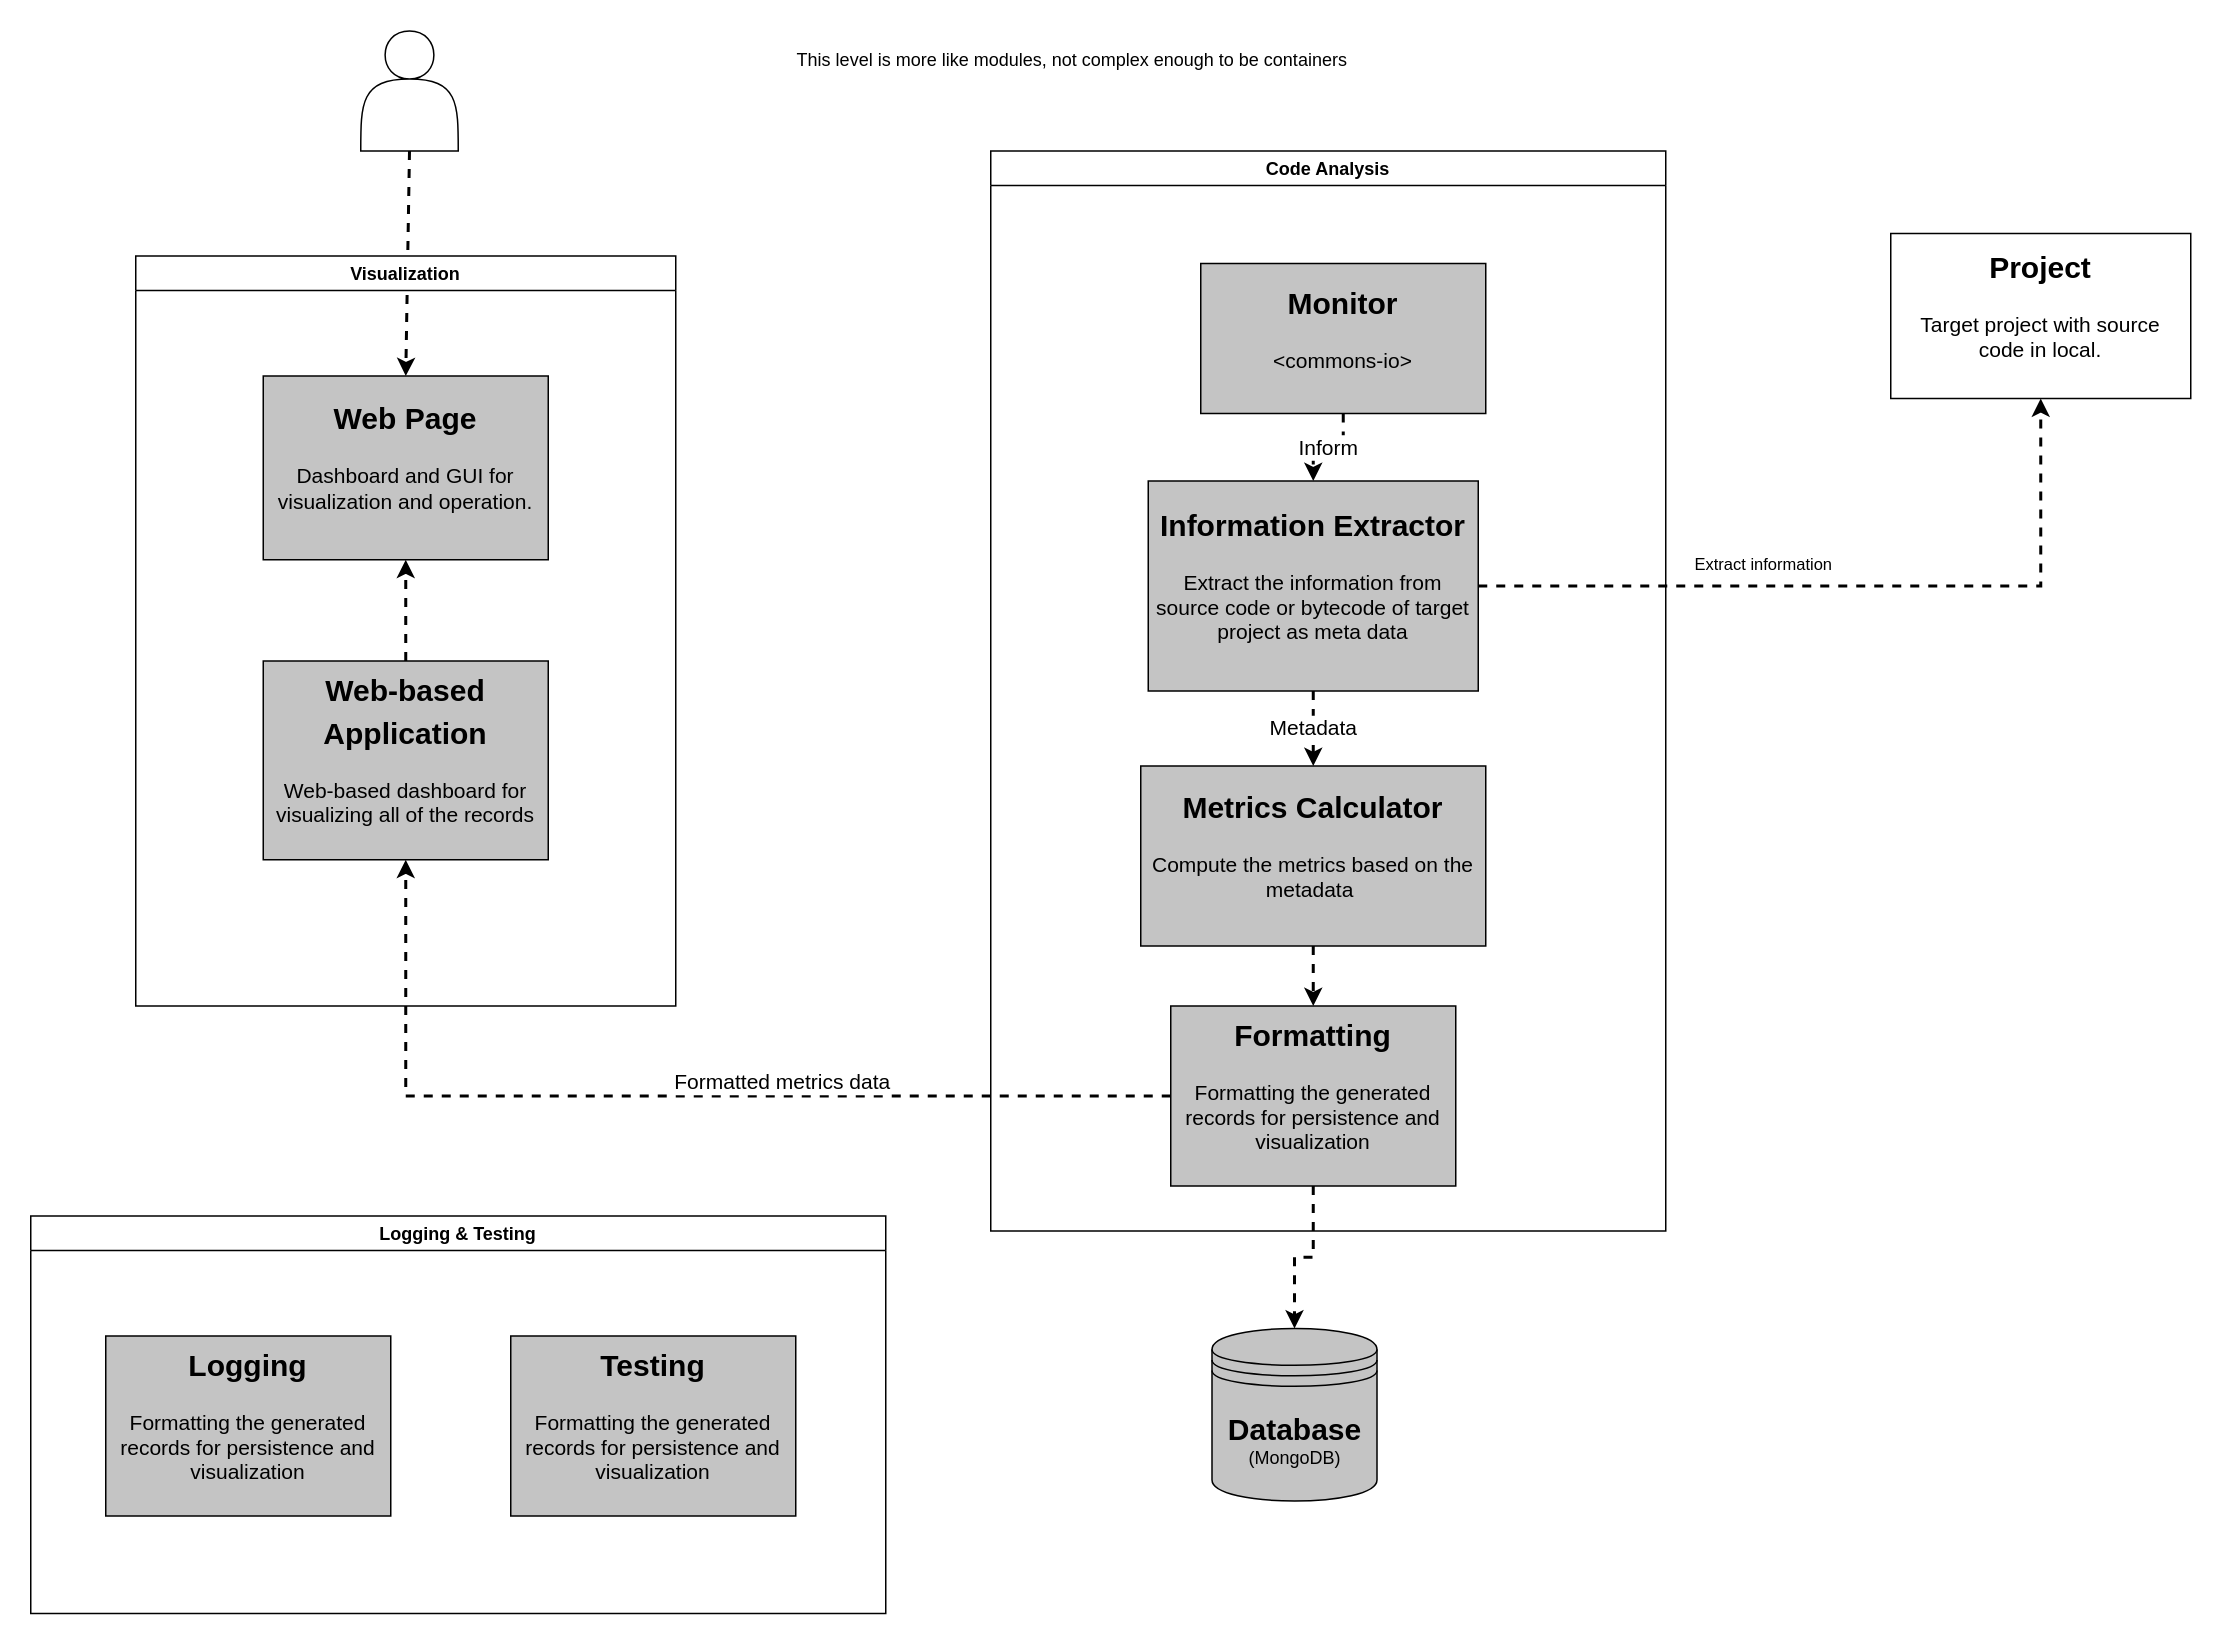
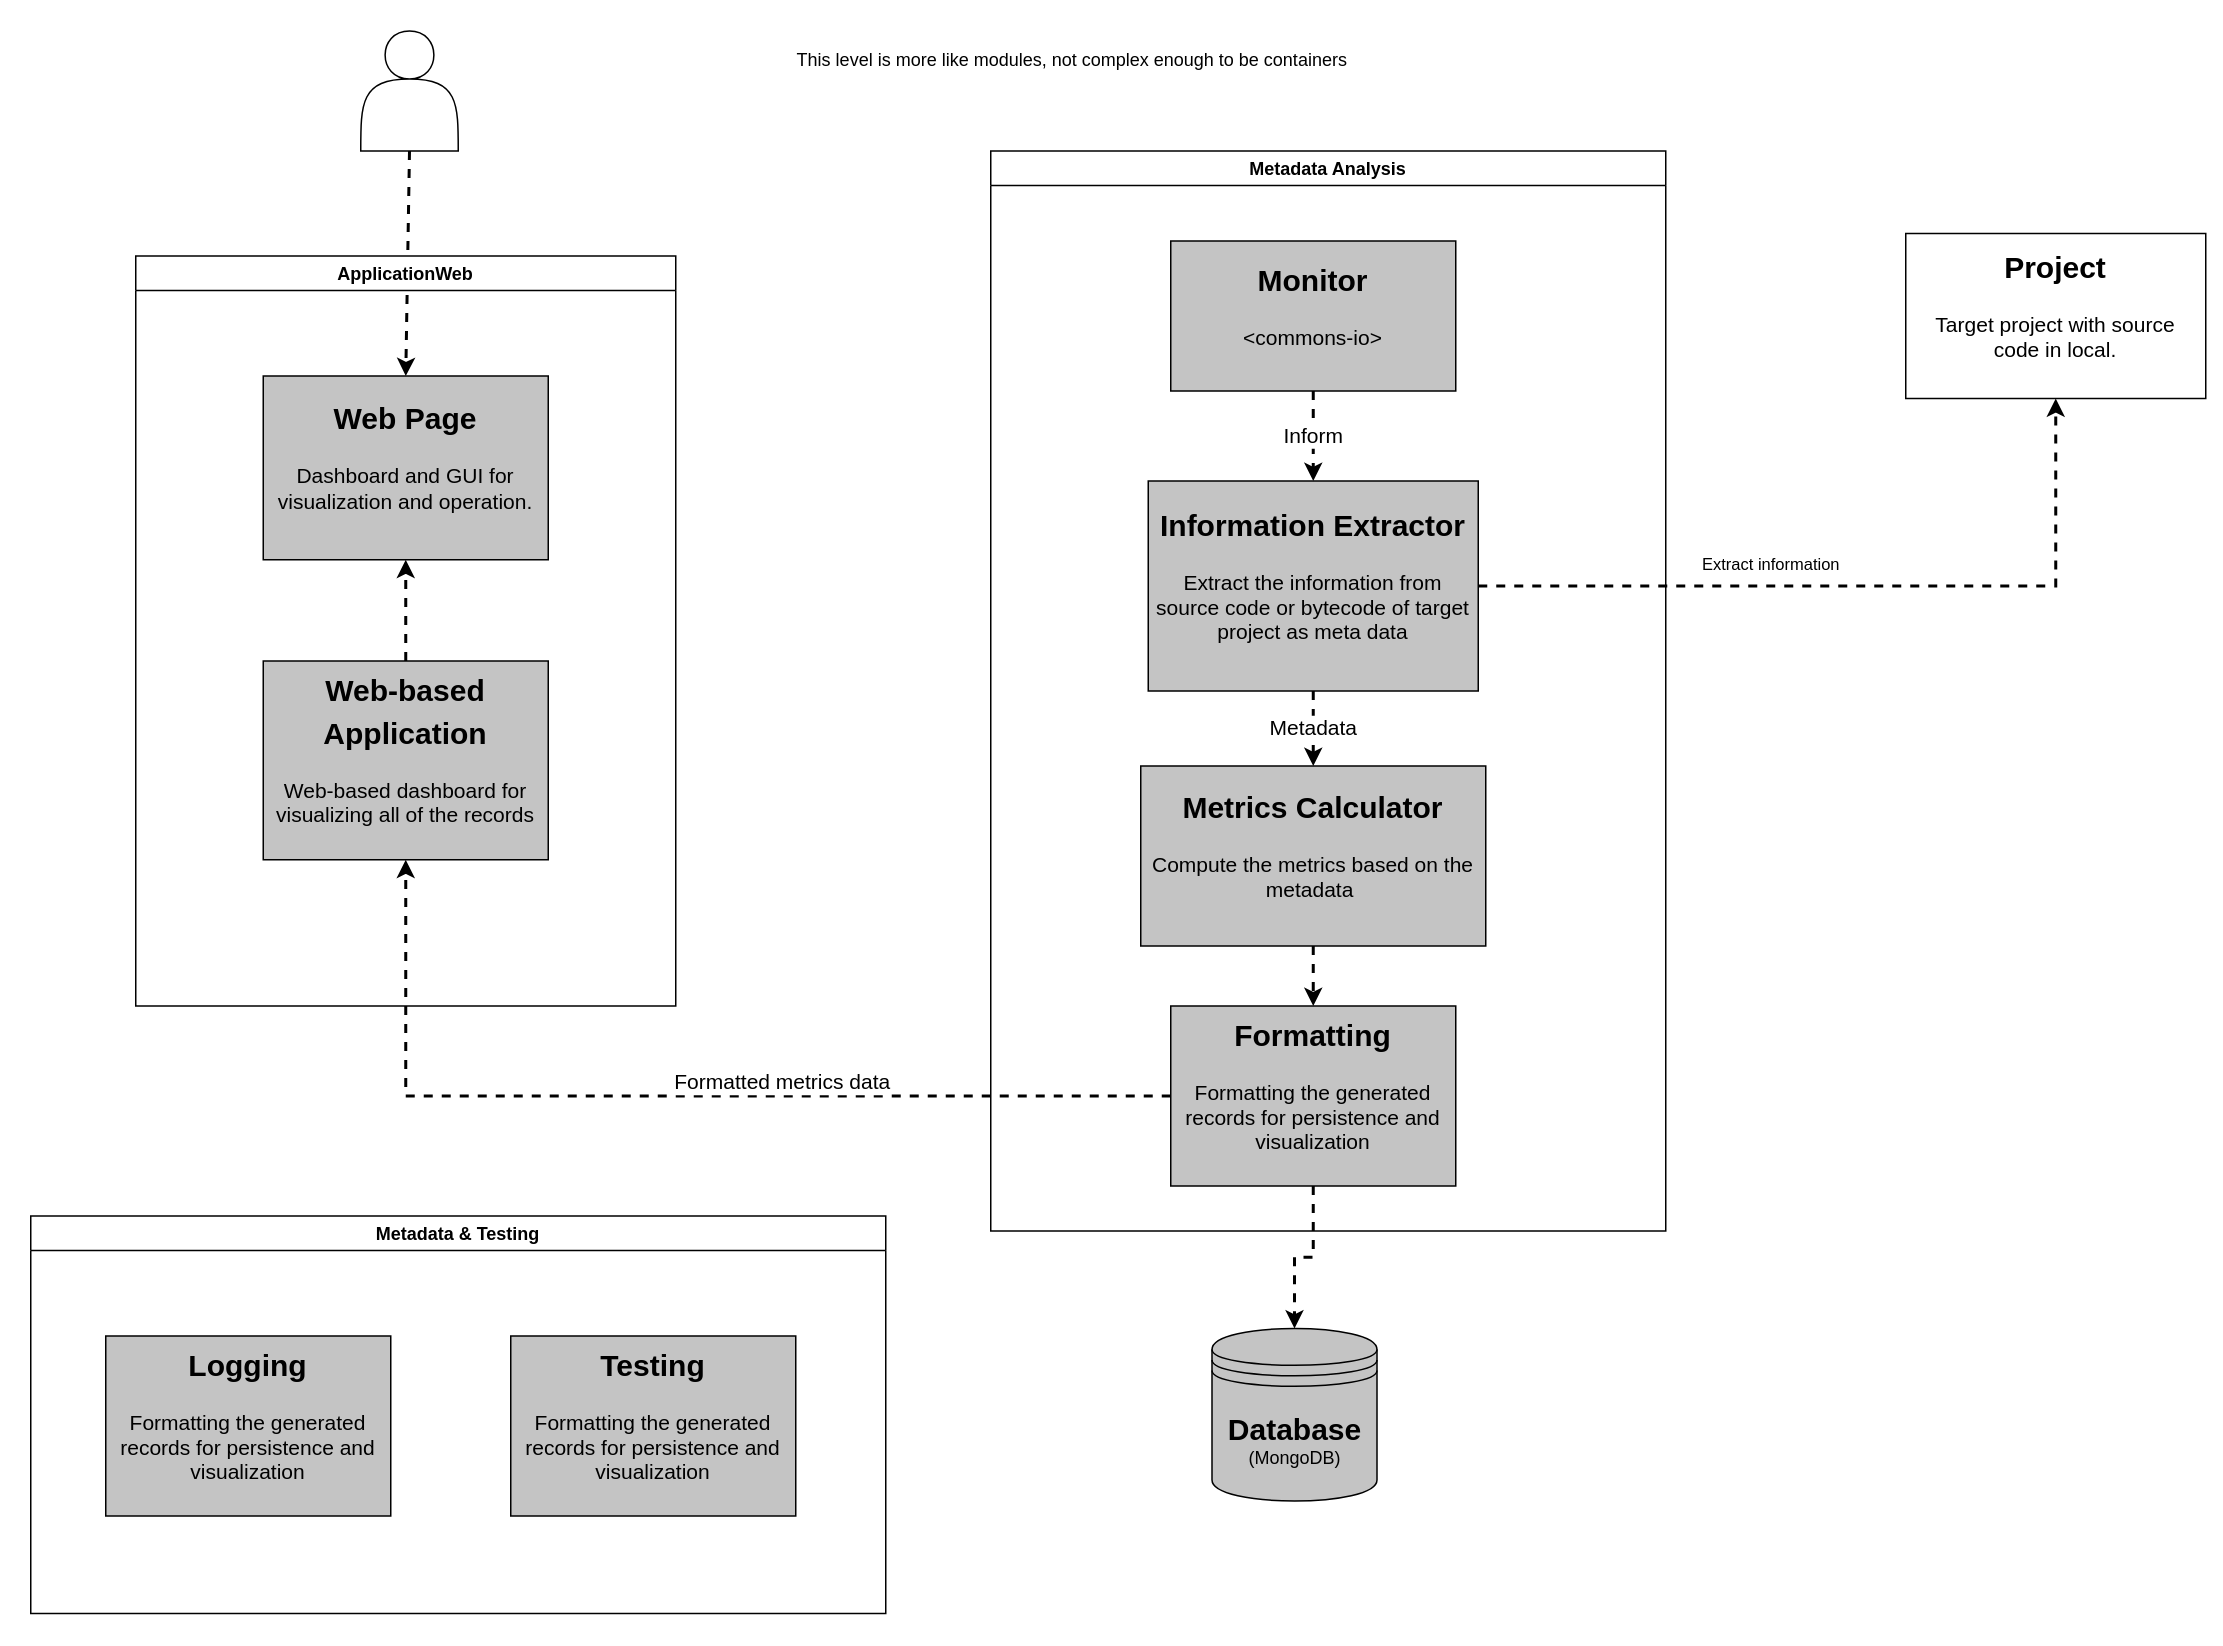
node "Code Analysis": label "Code Analysis" -> "Metadata Analysis"
node "Visualization": label "Visualization" -> "ApplicationWeb"
node "ProjectTarget project with source code in local.": moved (2041, 316) -> (2056, 316)
node "Monitor<commons-io>": moved (1343, 338) -> (1313, 316)
node "Logging & Testing": label "Logging & Testing" -> "Metadata & Testing"
